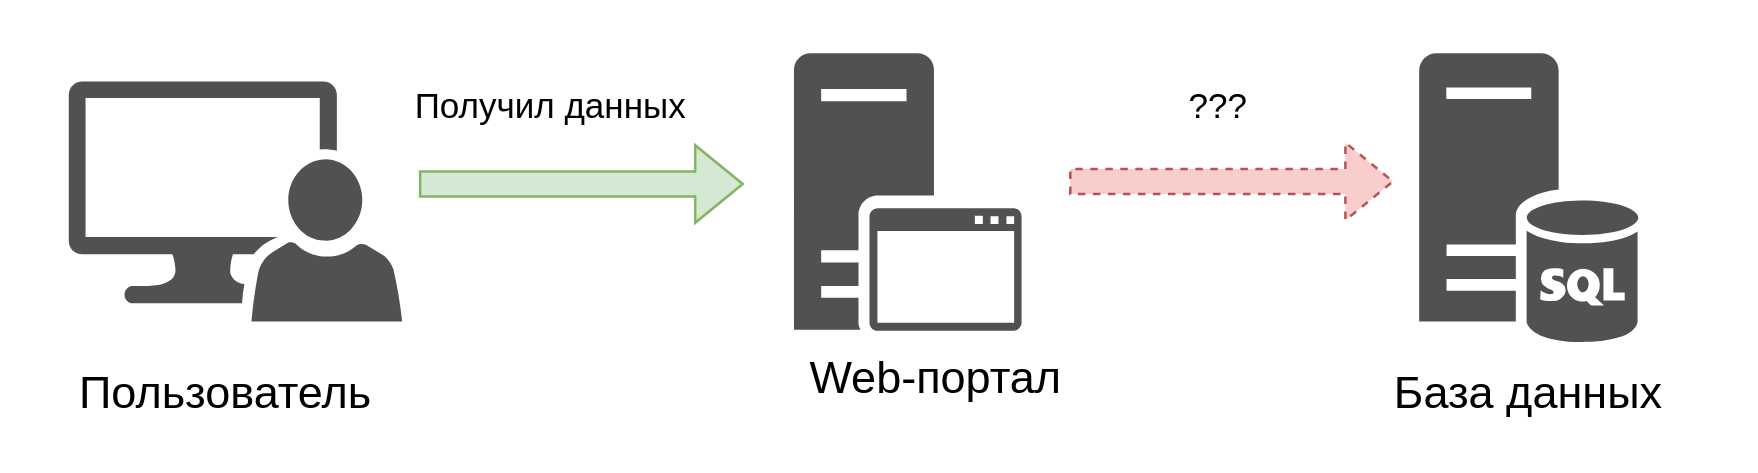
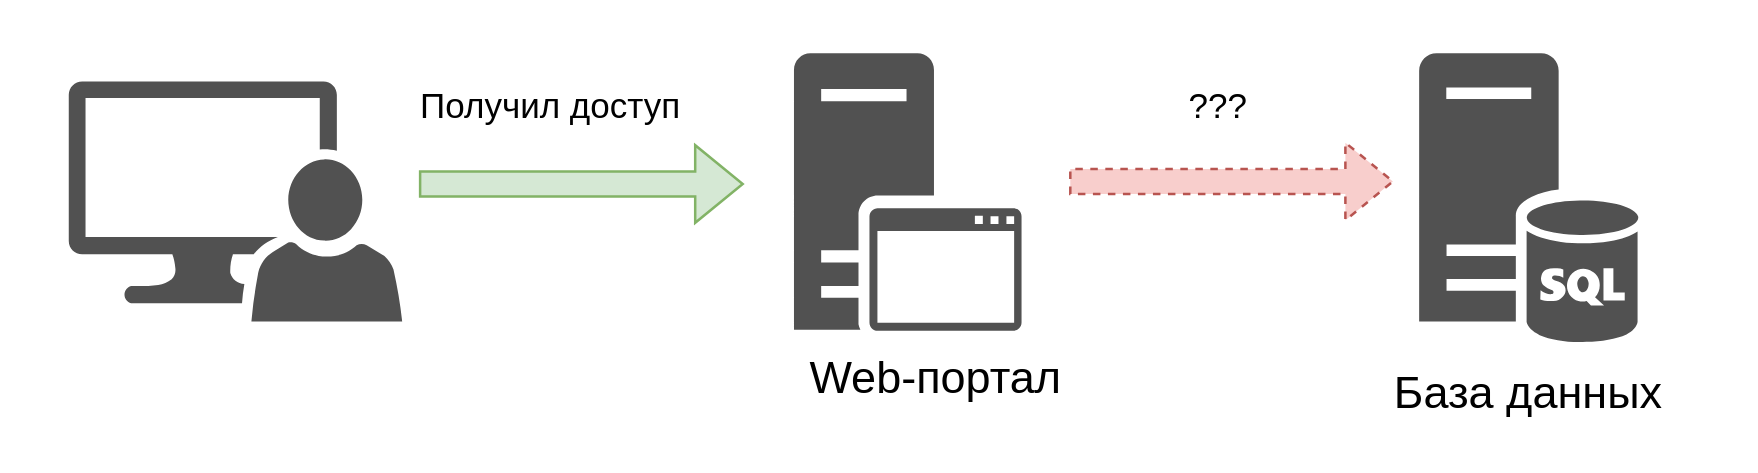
node "Получил данных": label "Получил данных" -> "Получил доступ"
node "Пользователь": removed
